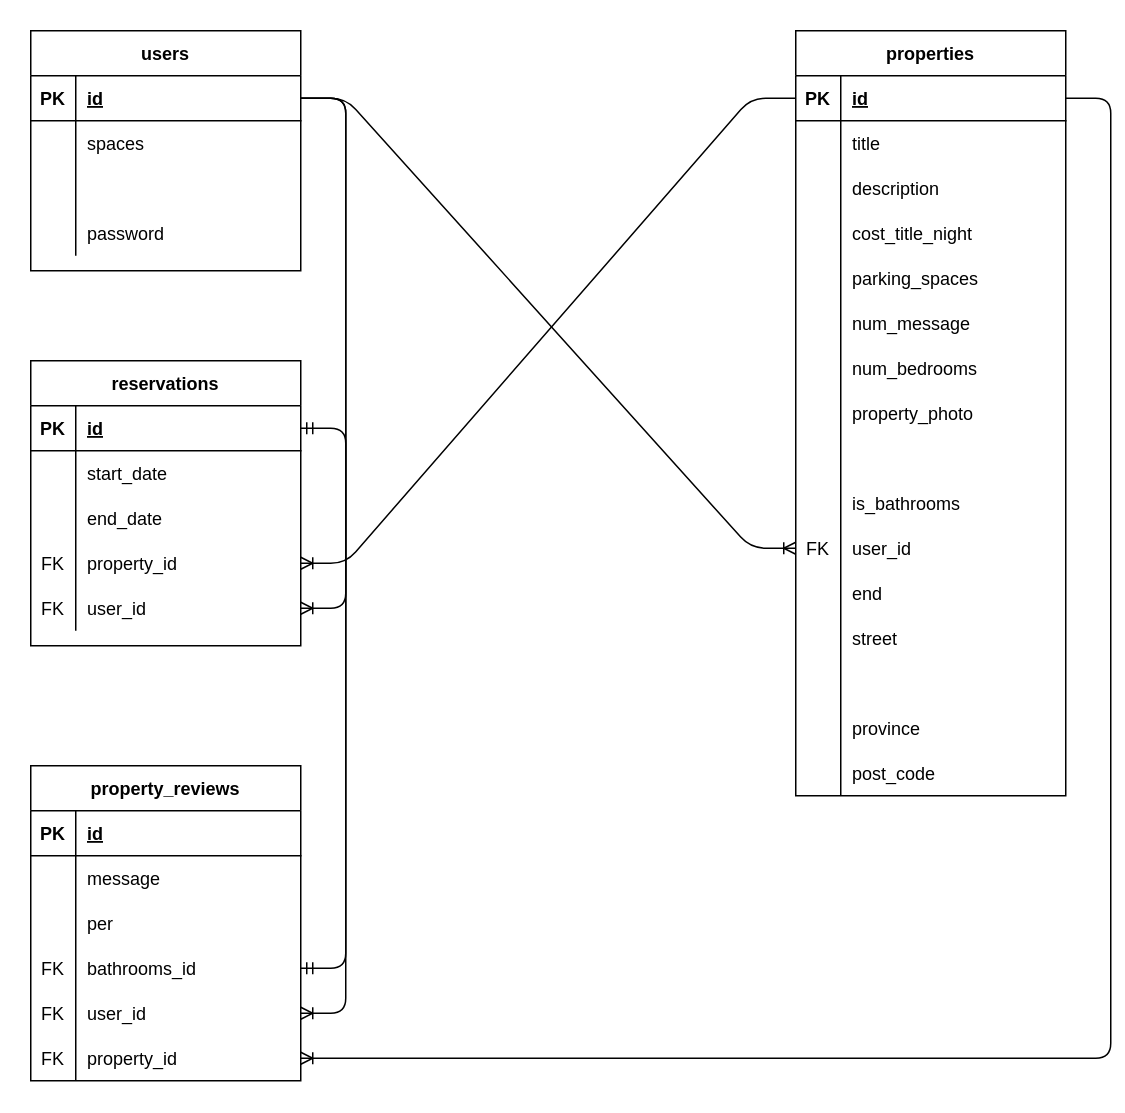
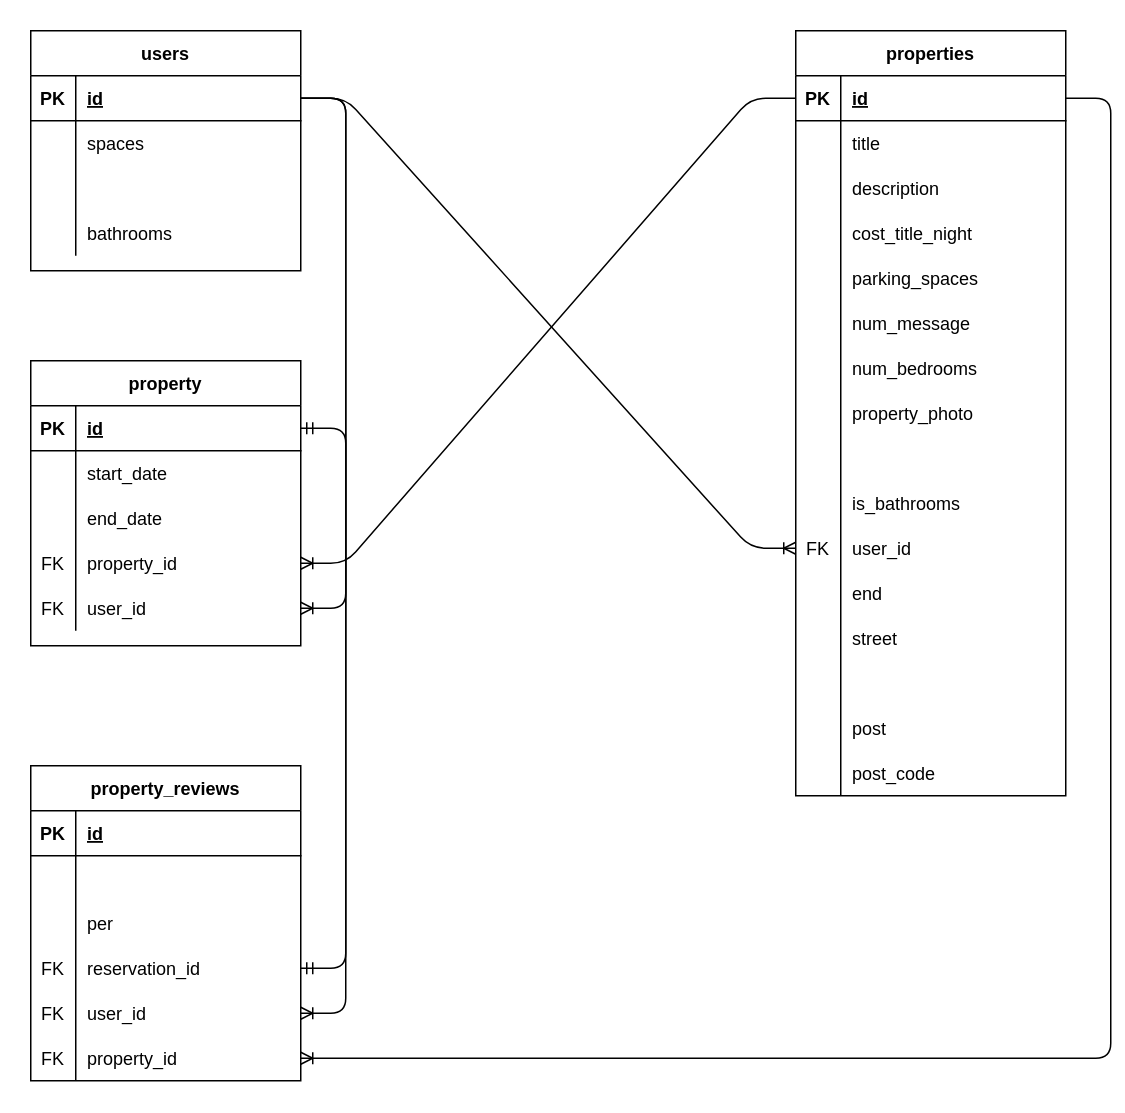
node "password": label "password" -> "bathrooms"
node "reservations": label "reservations" -> "property"
node "province": label "province" -> "post"
node "message": removed
node "bathrooms_id": label "bathrooms_id" -> "reservation_id"
